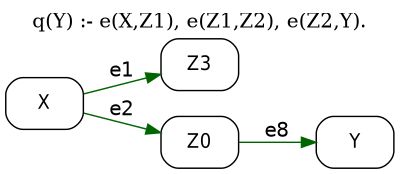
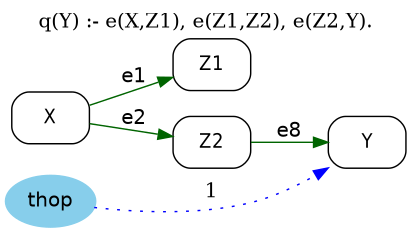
node "Z3": label "Z3" -> "Z1"
node "Z0": label "Z0" -> "Z2"
node "thop": added
